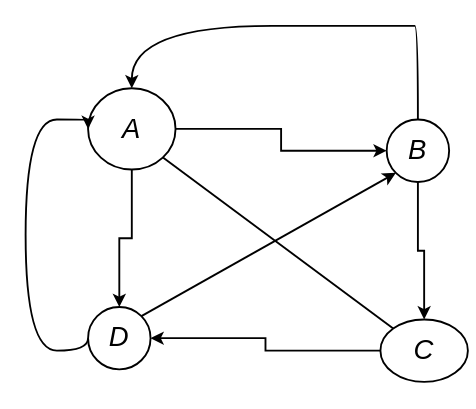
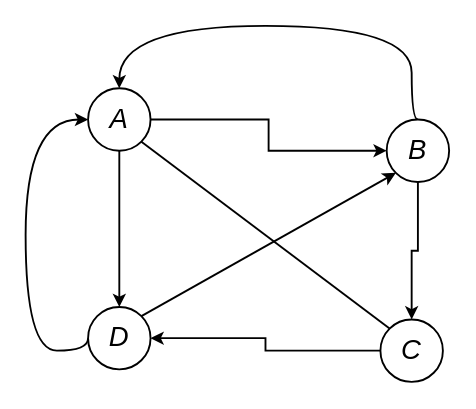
node "A": size 88x81 -> 63x63
node "C": size 88x63 -> 63x63
